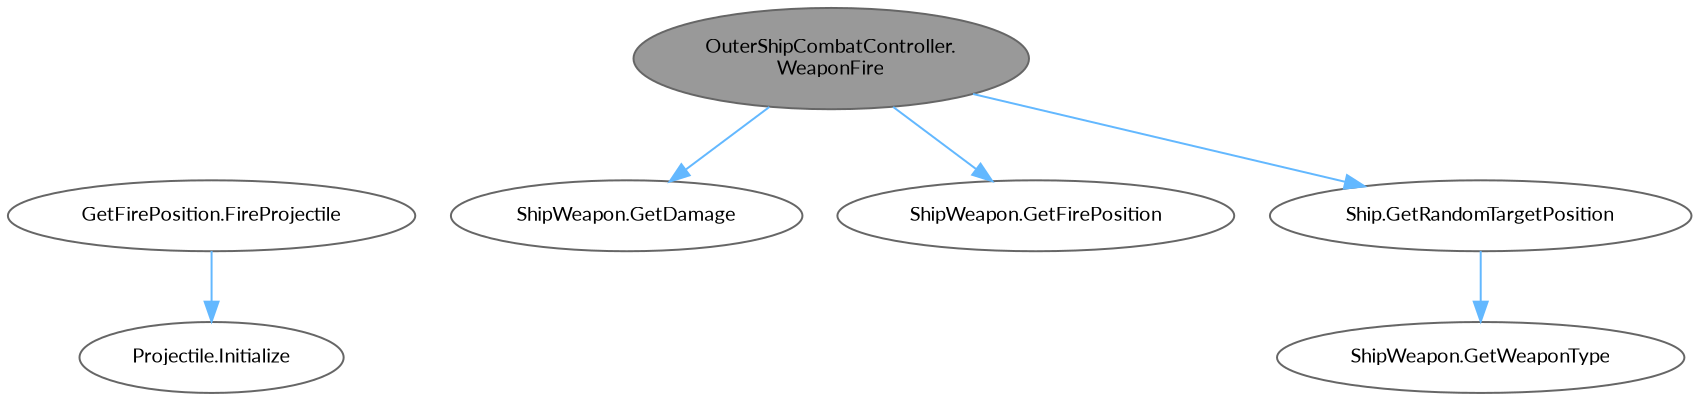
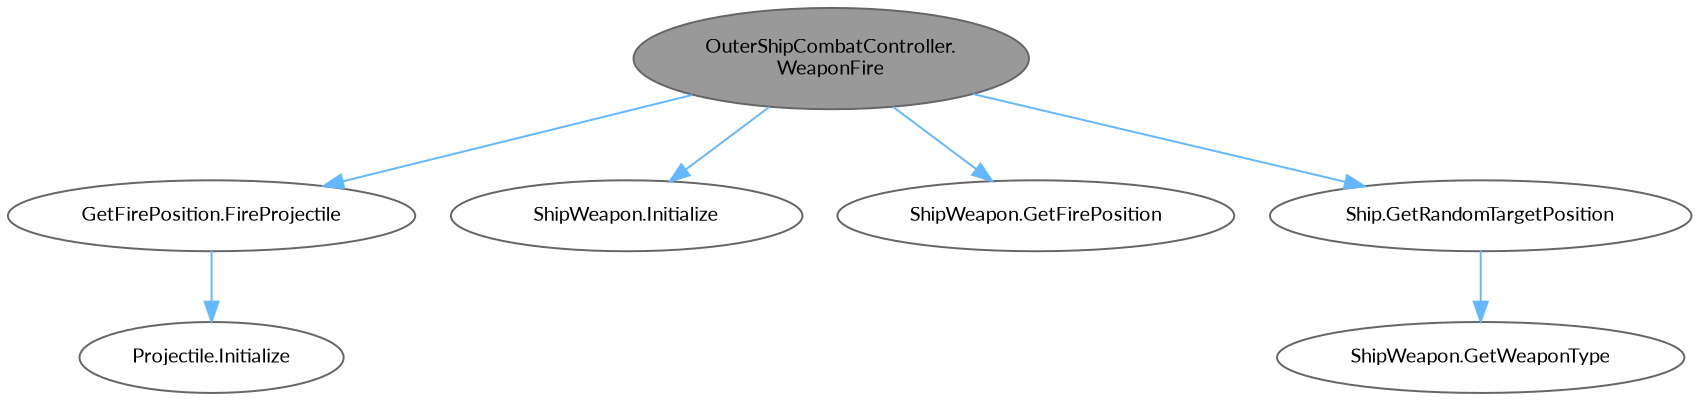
edge "OuterShipCombatController. WeaponFire" -> "GetFirePosition.FireProjectile": added
node "ShipWeapon.GetDamage": label "ShipWeapon.GetDamage" -> "ShipWeapon.Initialize"
